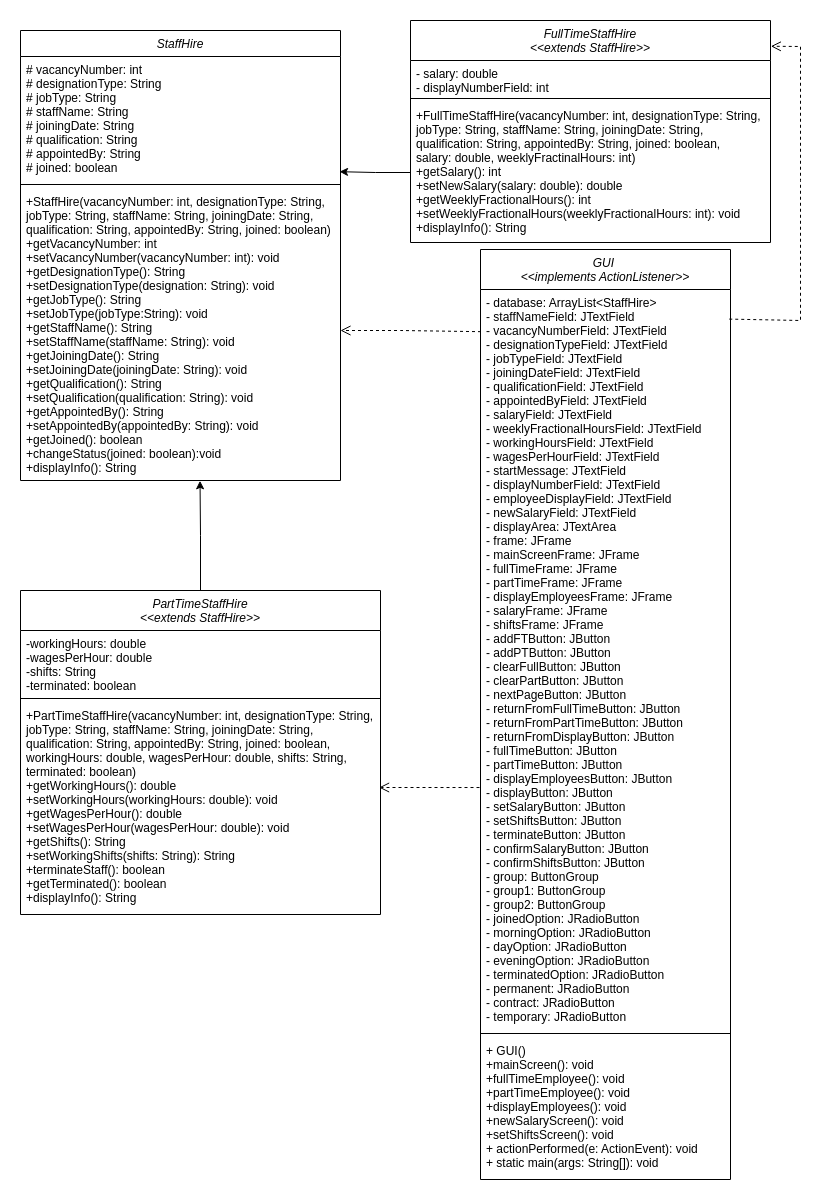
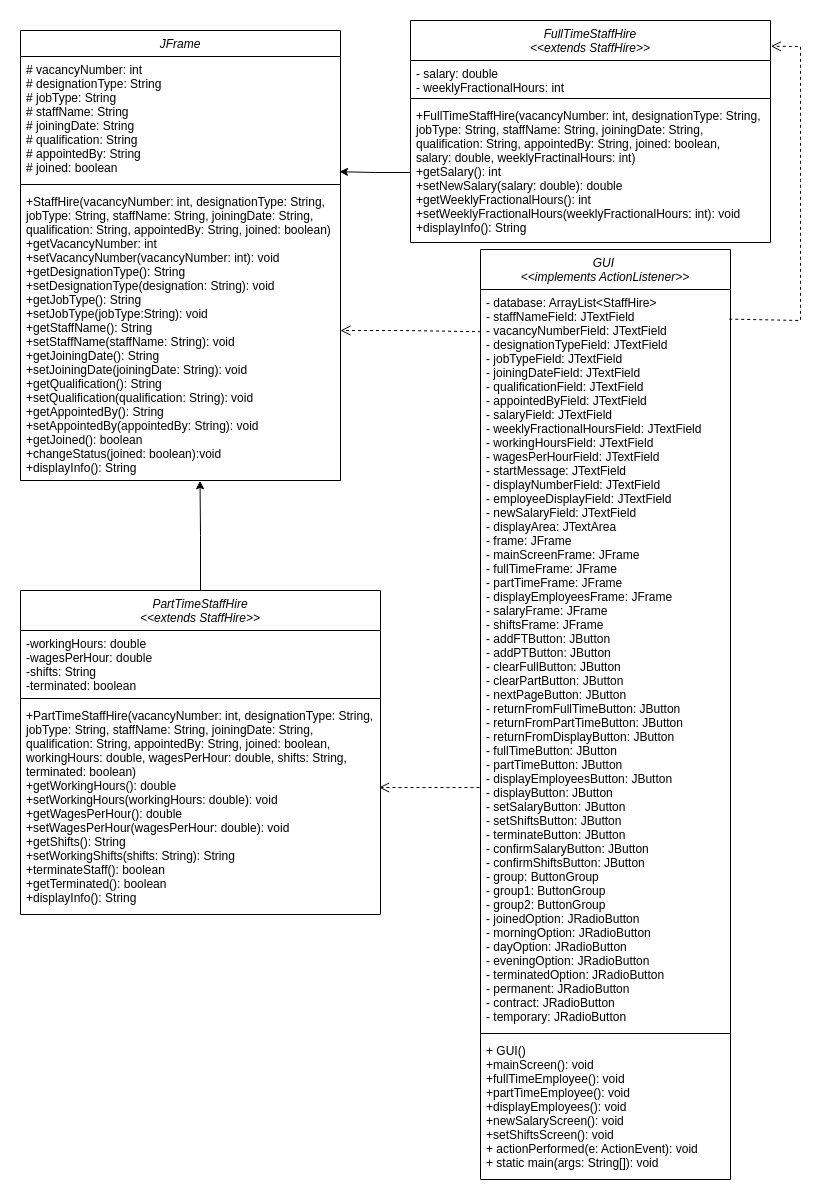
node "StaffHire": label "StaffHire" -> "JFrame"
node "- salary: double - displayNumberField: int": label "- salary: double - displayNumberField: int" -> "- salary: double - weeklyFractionalHours: int"
